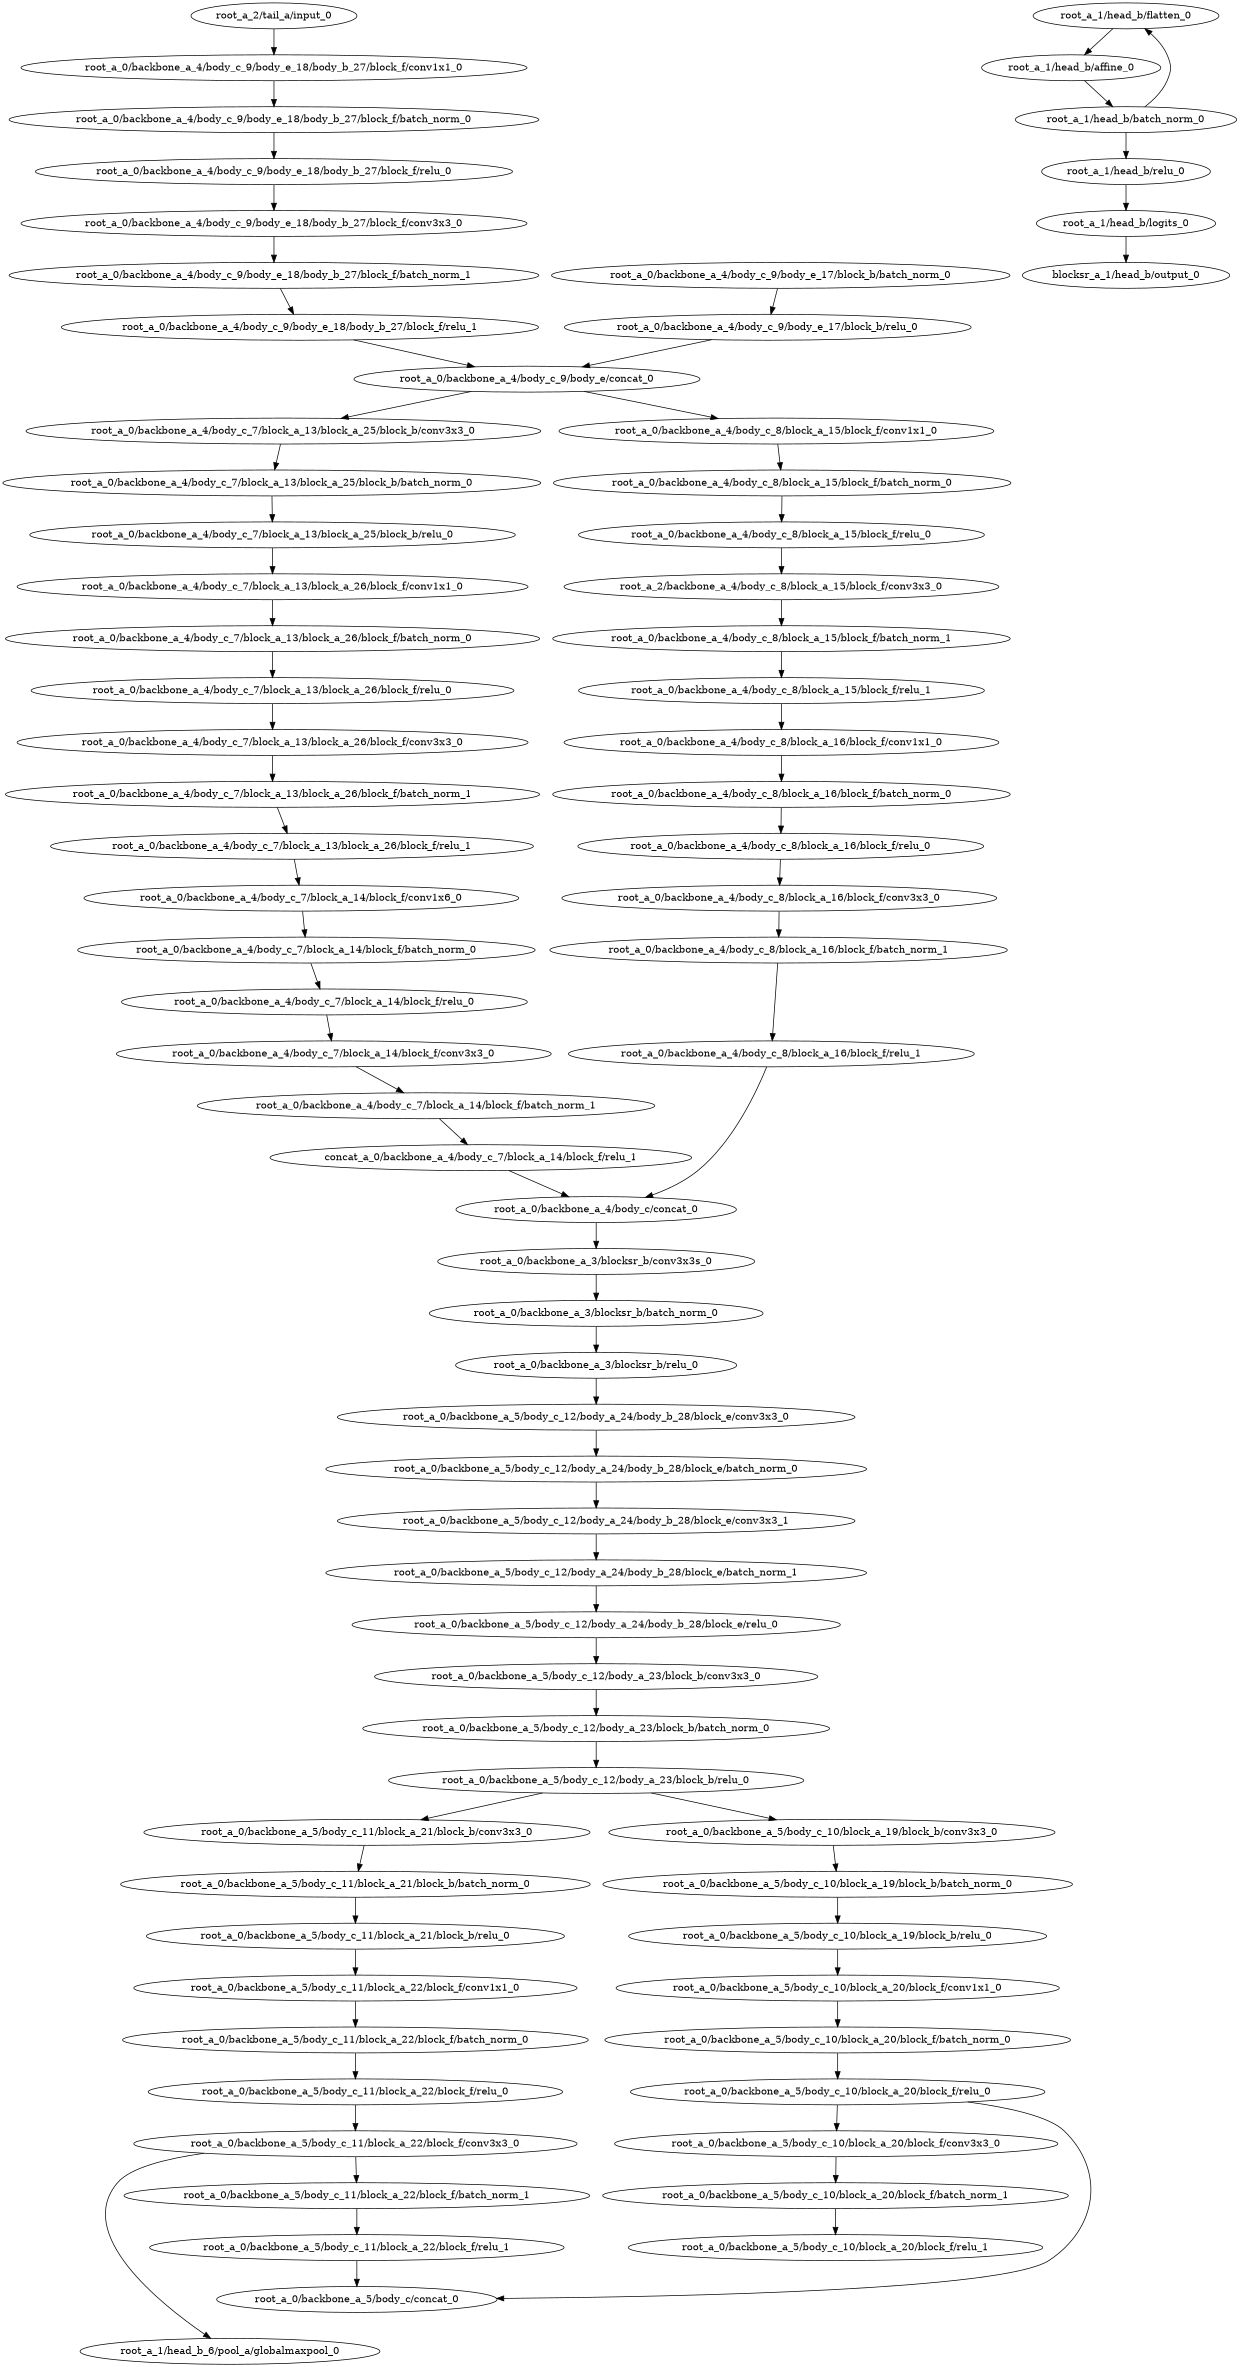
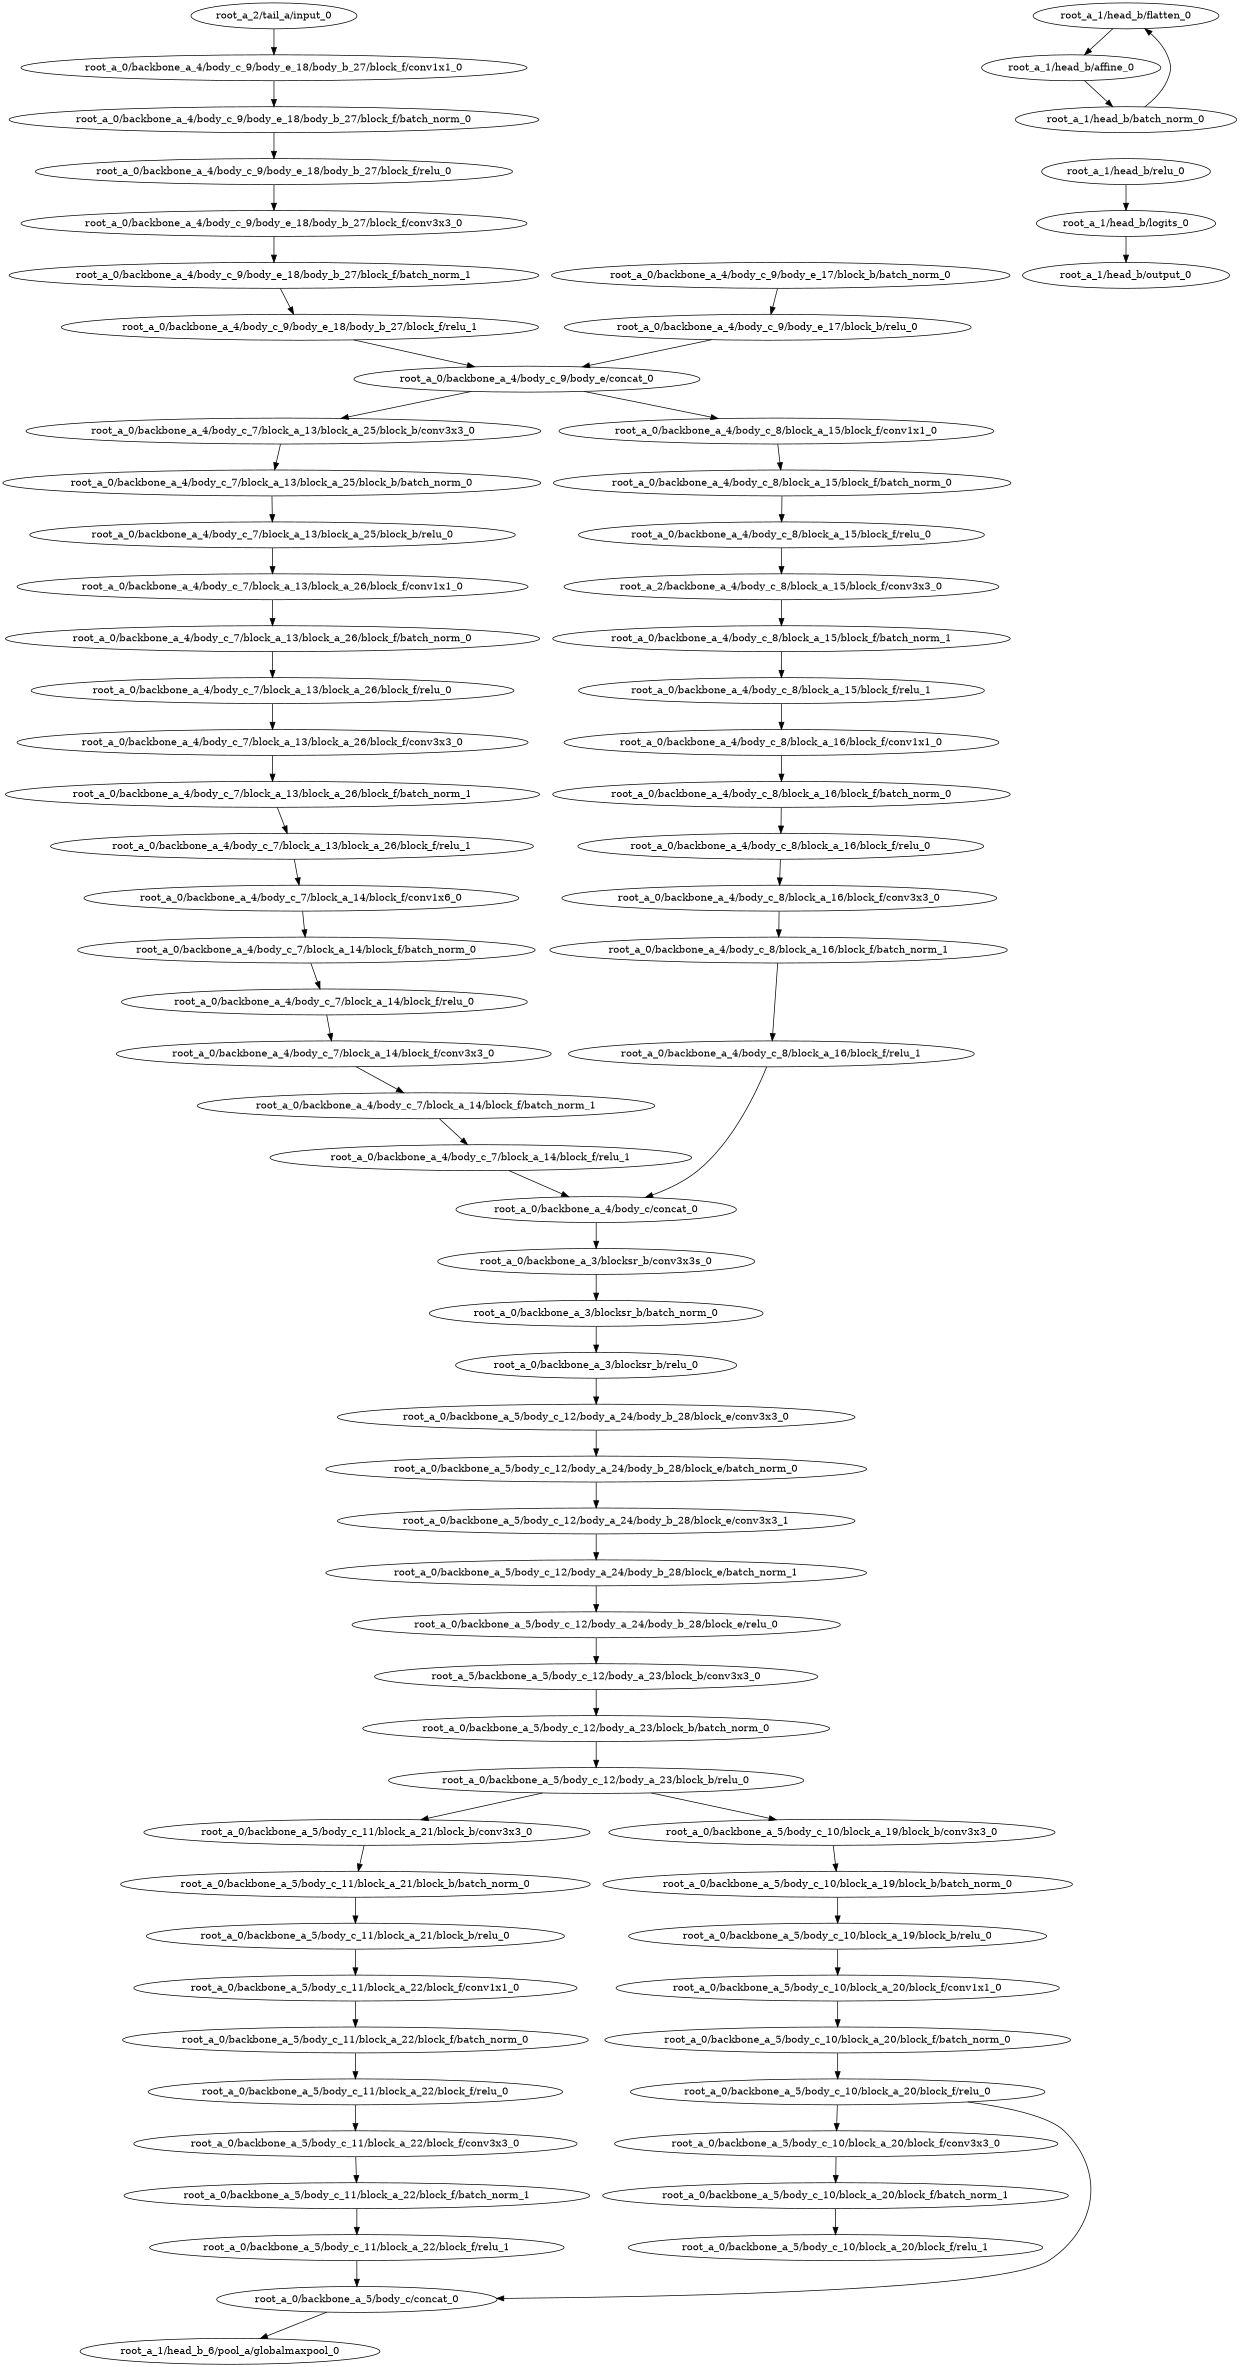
edge "root_a_1/head_b/batch_norm_0" -> "root_a_1/head_b/relu_0": removed
node "blocksr_a_1/head_b/output_0": label "blocksr_a_1/head_b/output_0" -> "root_a_1/head_b/output_0"
node "concat_a_0/backbone_a_4/body_c_7/block_a_14/block_f/relu_1": label "concat_a_0/backbone_a_4/body_c_7/block_a_14/block_f/relu_1" -> "root_a_0/backbone_a_4/body_c_7/block_a_14/block_f/relu_1"
node "root_a_0/backbone_a_5/body_c_12/body_a_23/block_b/conv3x3_0": label "root_a_0/backbone_a_5/body_c_12/body_a_23/block_b/conv3x3_0" -> "root_a_5/backbone_a_5/body_c_12/body_a_23/block_b/conv3x3_0"
edge "root_a_0/backbone_a_5/body_c_11/block_a_22/block_f/conv3x3_0" -> "root_a_1/head_b_6/pool_a/globalmaxpool_0": now "root_a_0/backbone_a_5/body_c/concat_0" -> "root_a_1/head_b_6/pool_a/globalmaxpool_0"
